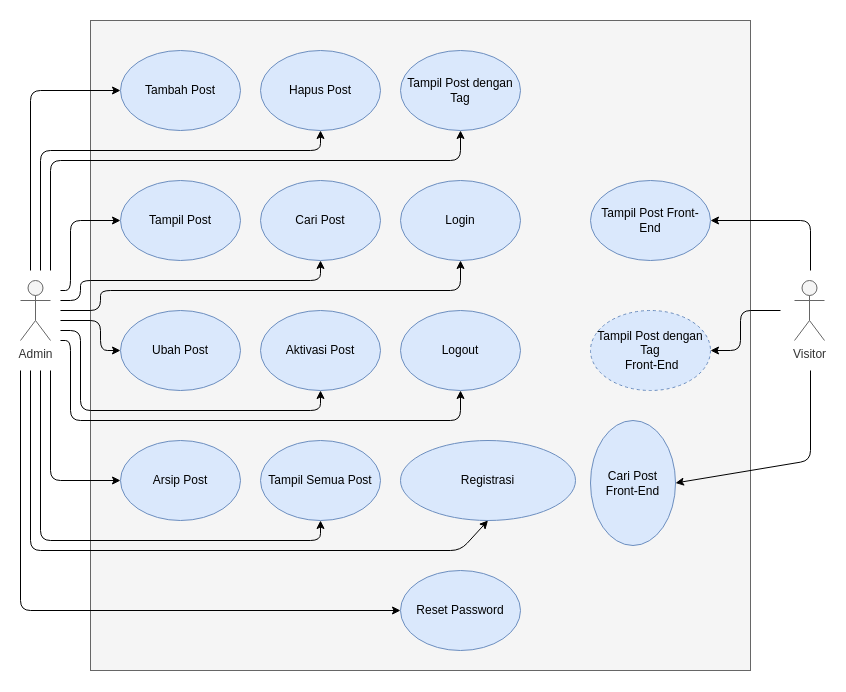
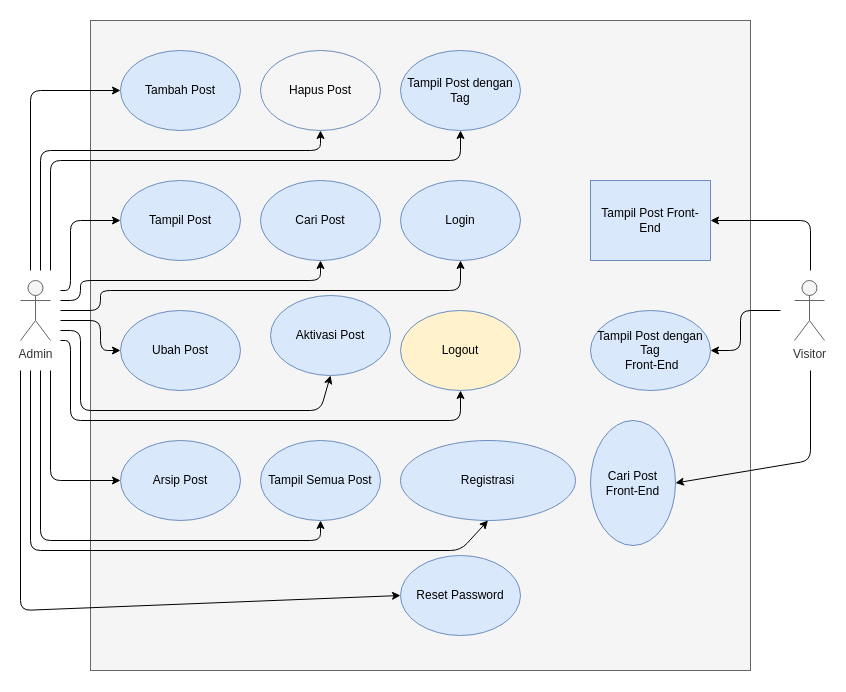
node "Hapus Post": fillcolor #dae8fc -> #f5f5f5
node "Tampil Post Front-End": shape ellipse -> rectangle
node "Aktivasi Post": moved (321, 351) -> (331, 336)
node "Logout": fillcolor #dae8fc -> #fff2cc
node "Tampil Post dengan Tag Front-End": style dashed -> solid
node "Reset Password": moved (461, 611) -> (461, 596)
